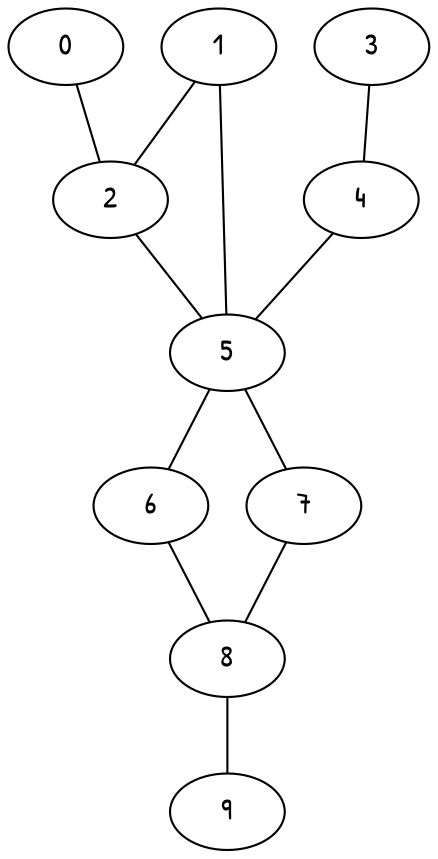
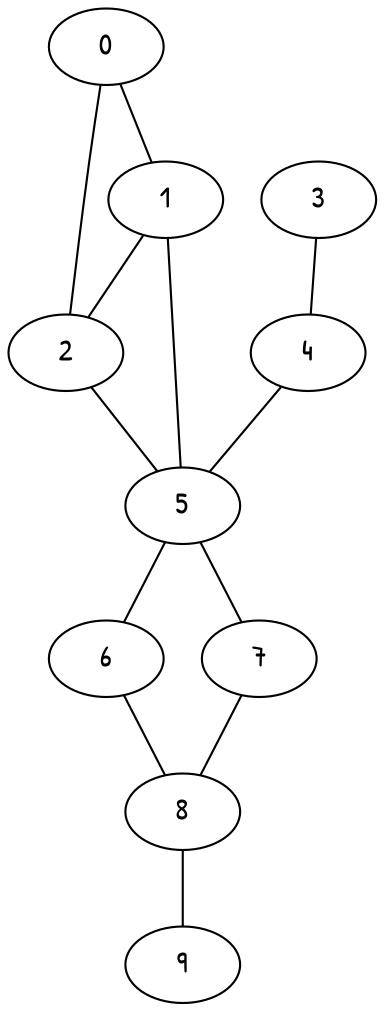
edge "0" -- "1": added
